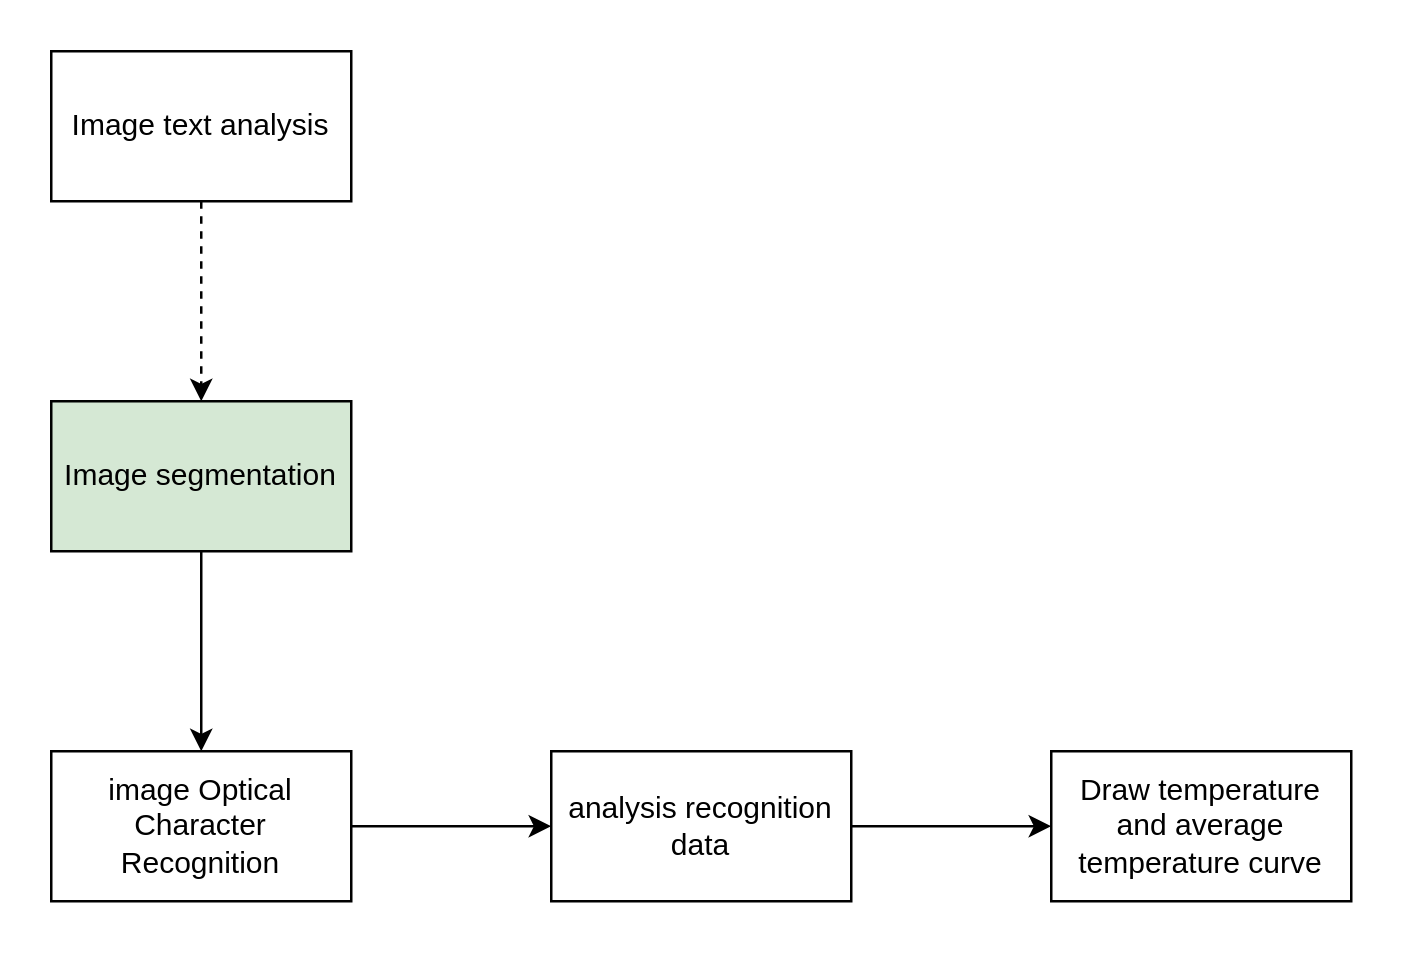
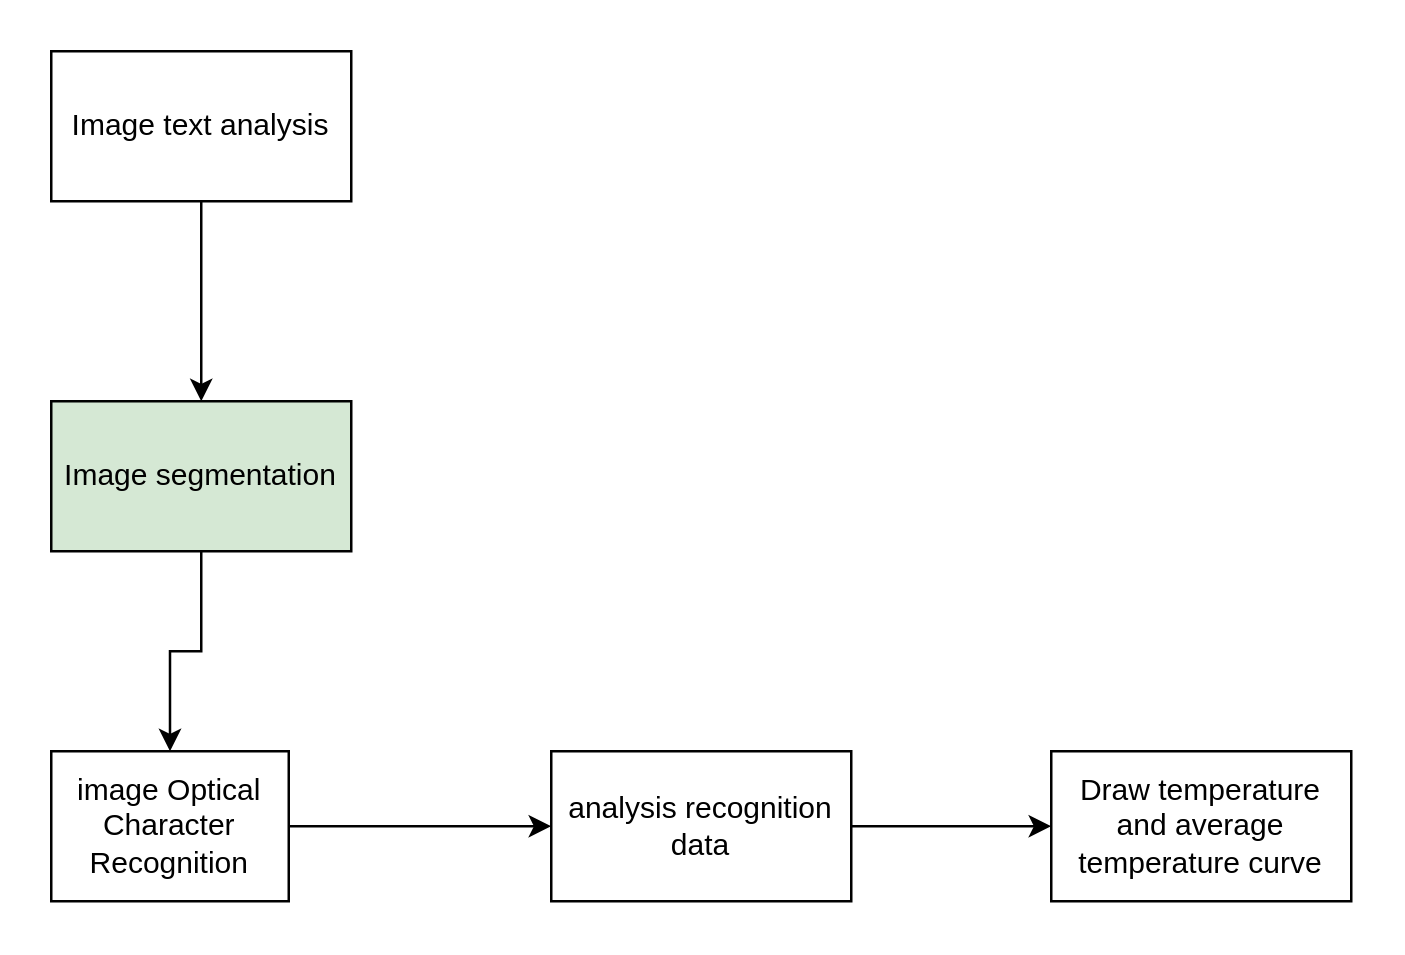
edge "Image text analysis" -> "Image segmentation": style dashed -> solid
node "image Optical Character Recognition": size 300x150 -> 238x150
